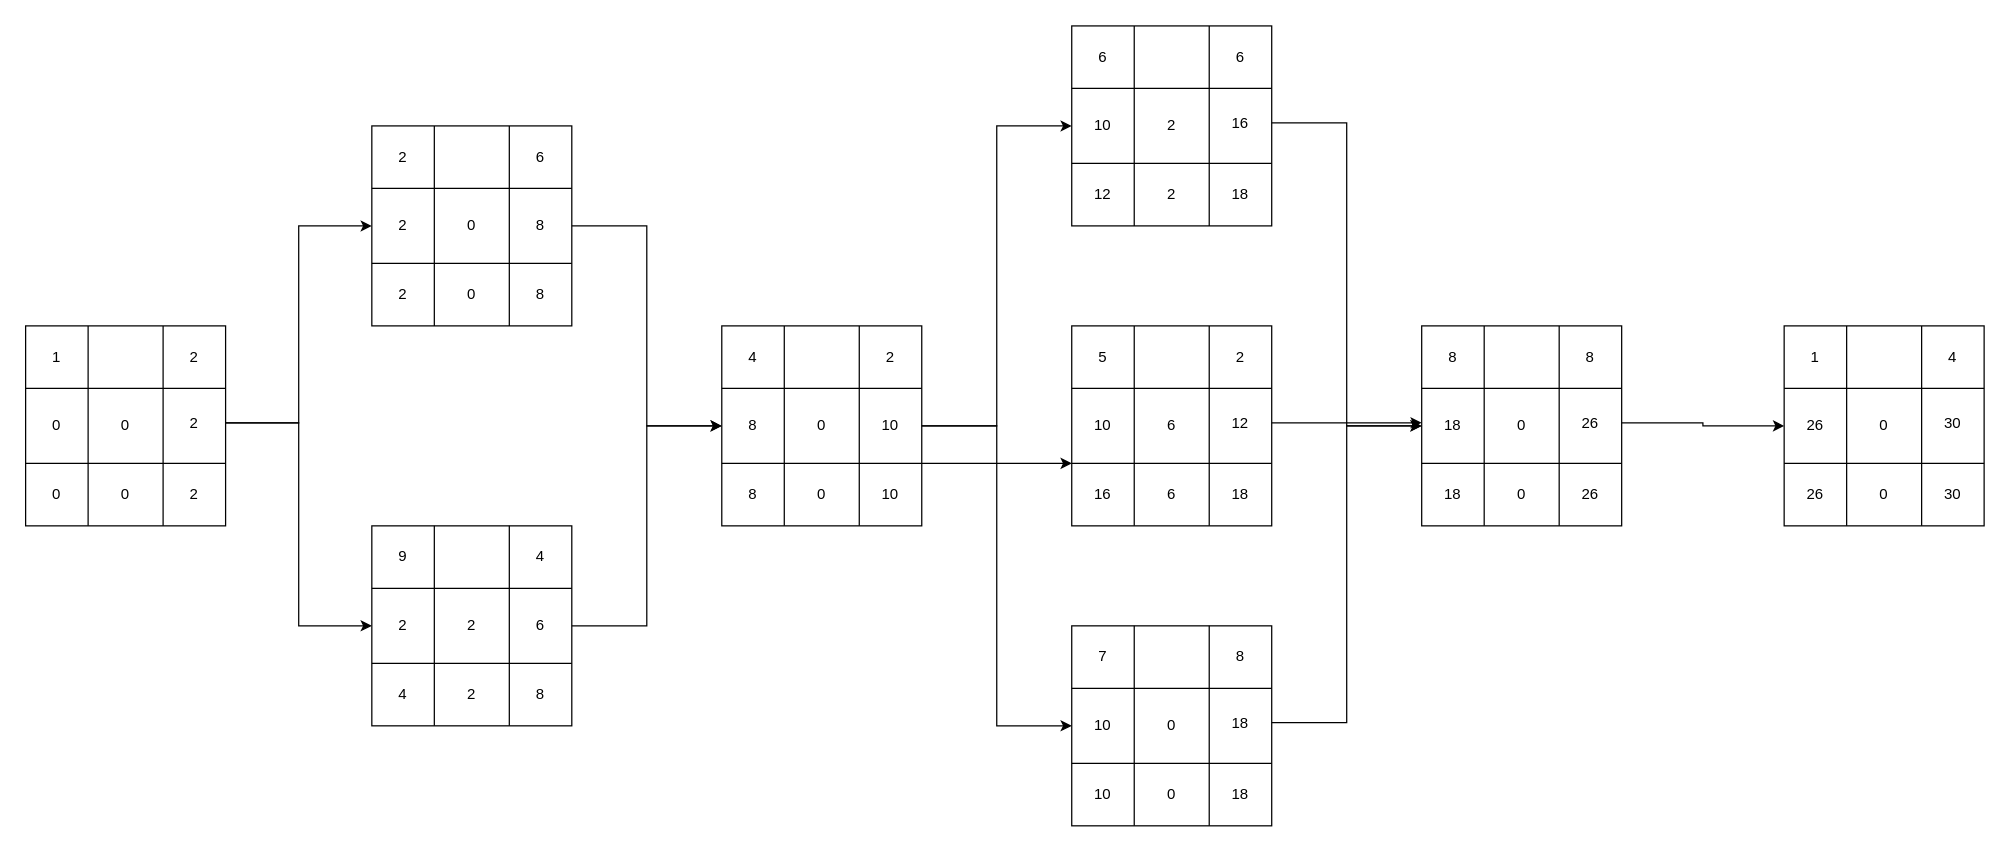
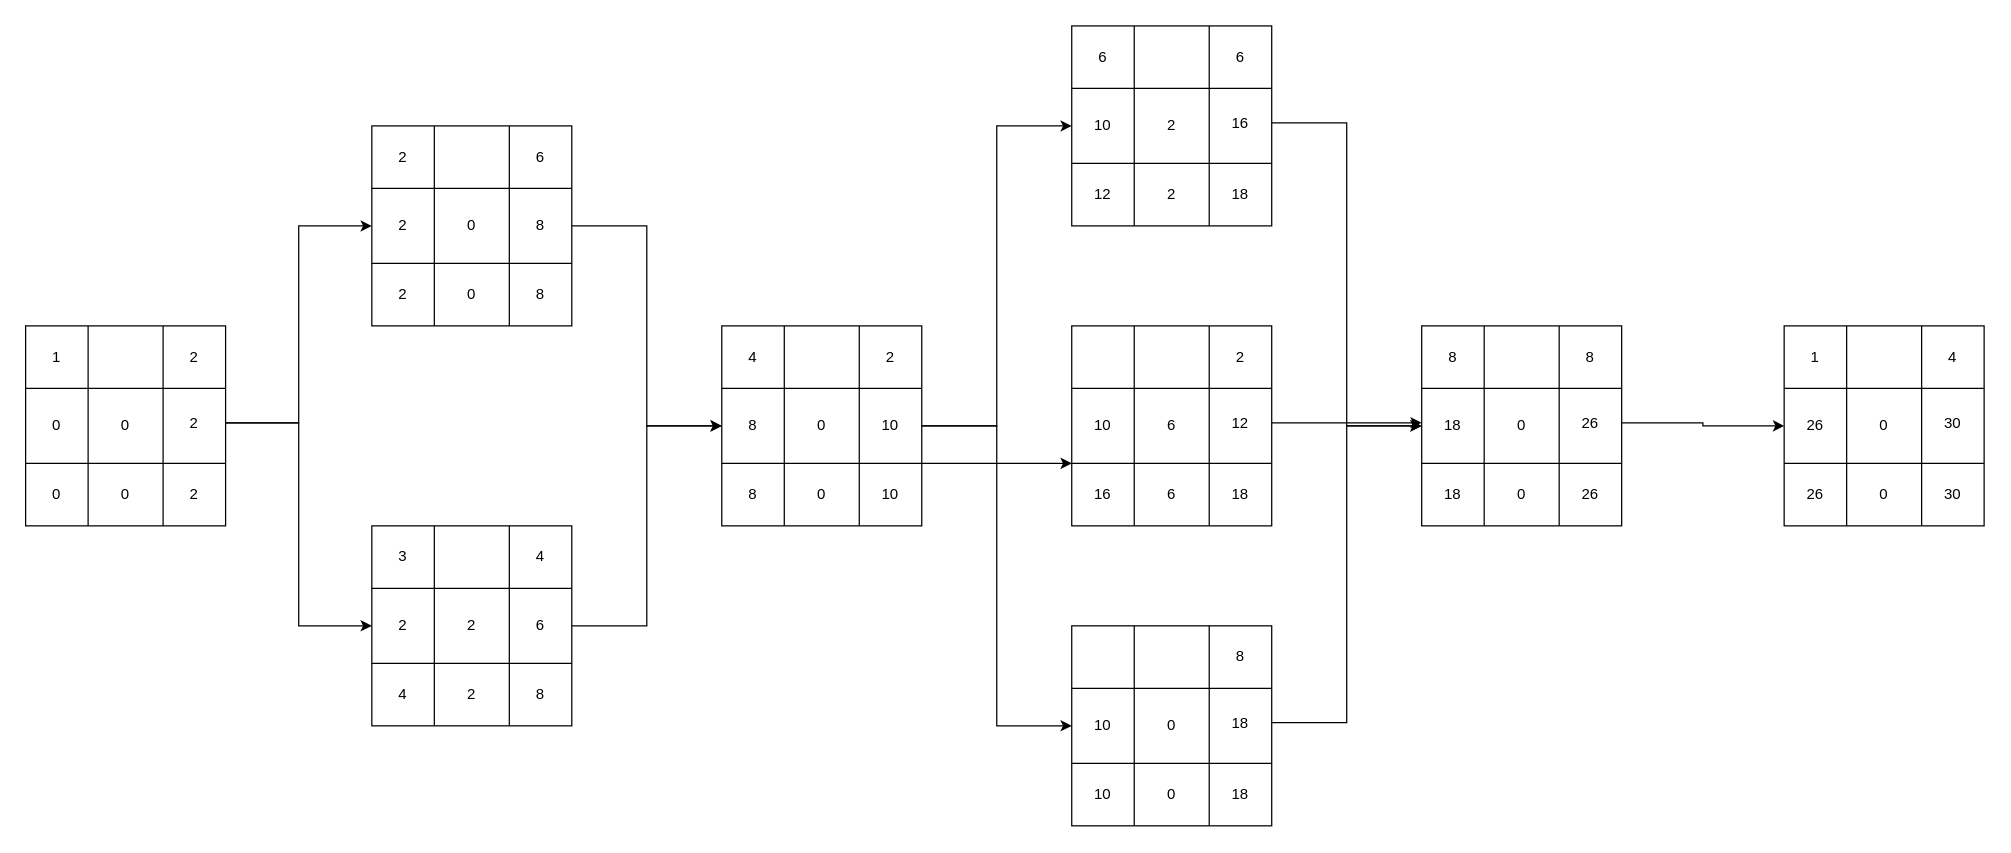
node "5": removed
node "9": label "9" -> "3"
node "7": removed
